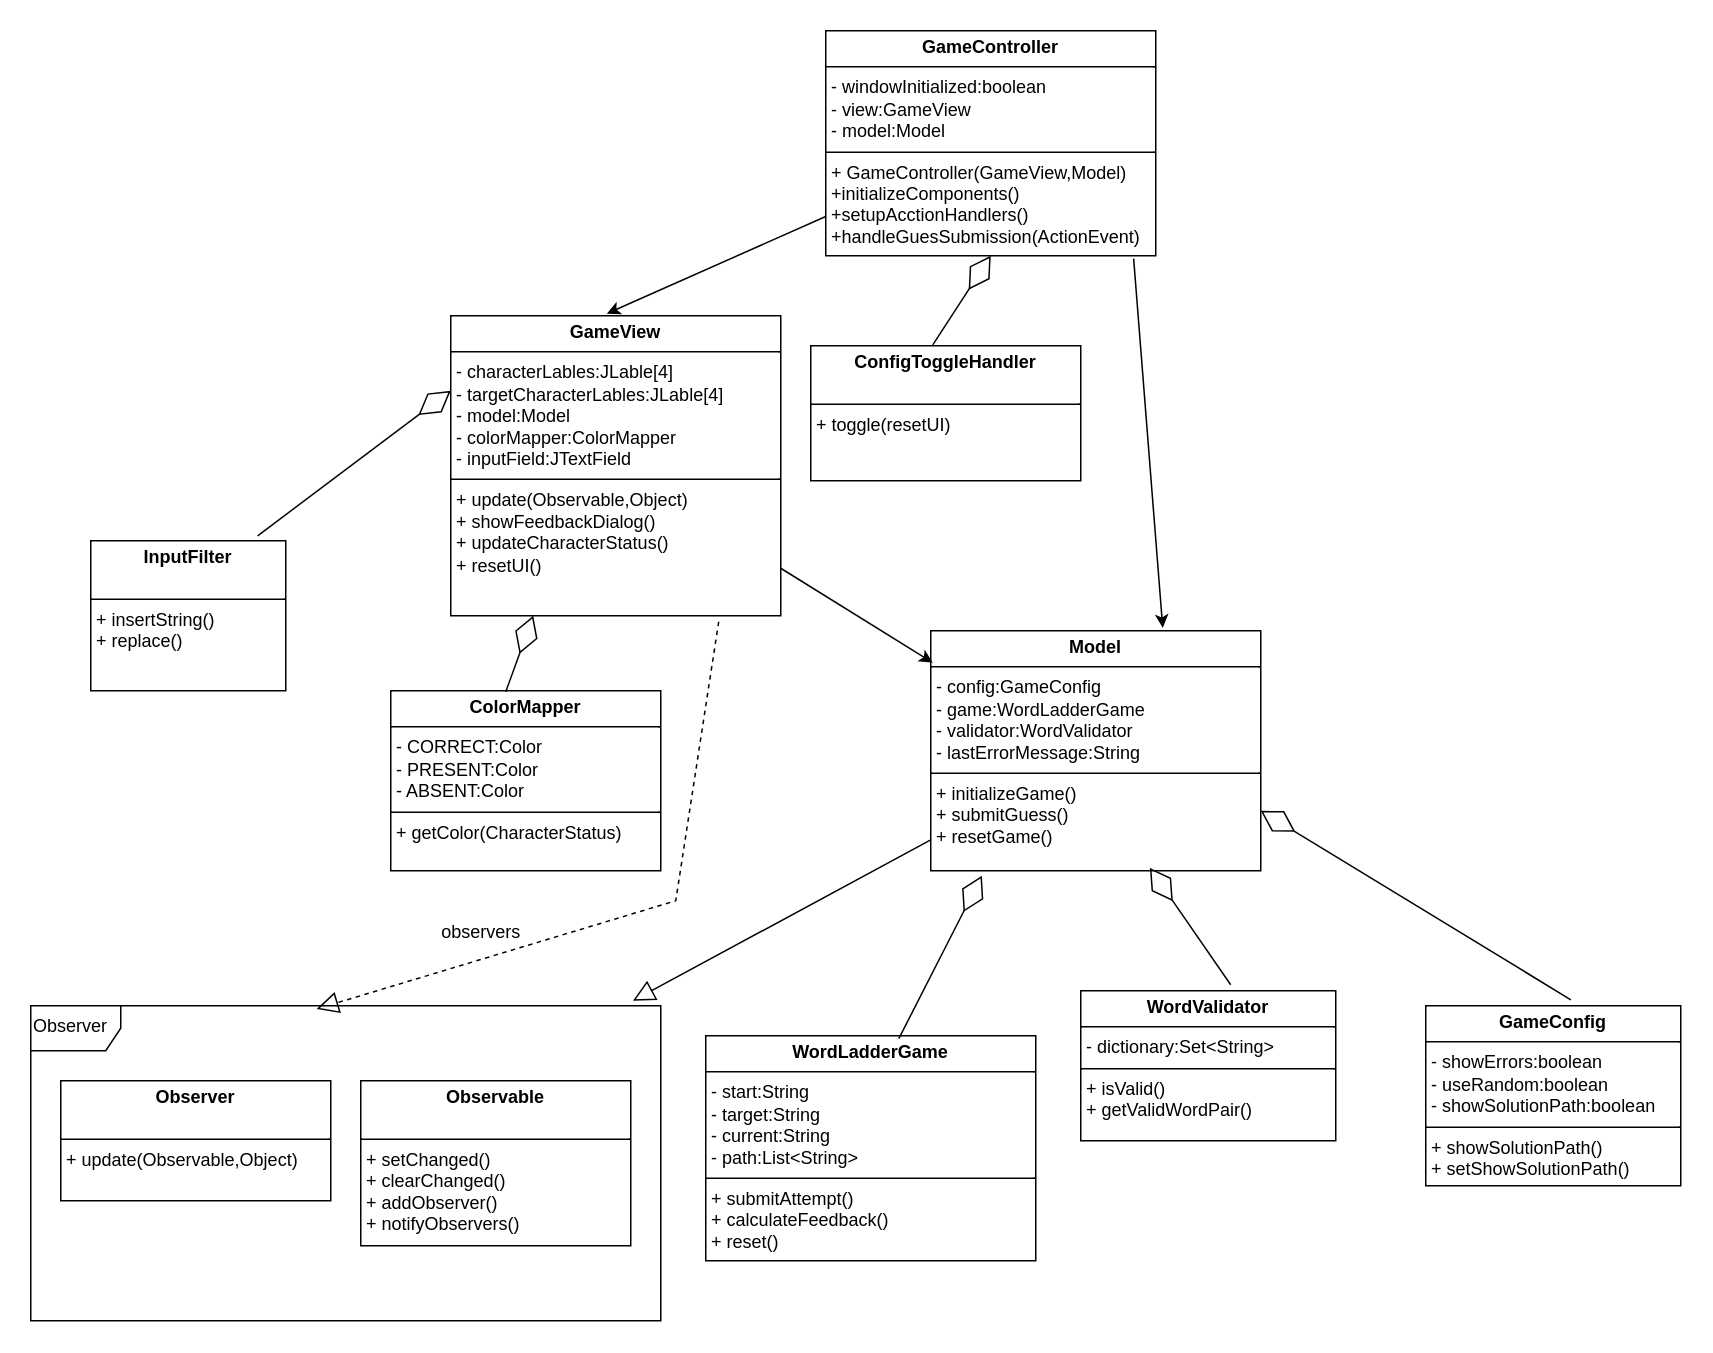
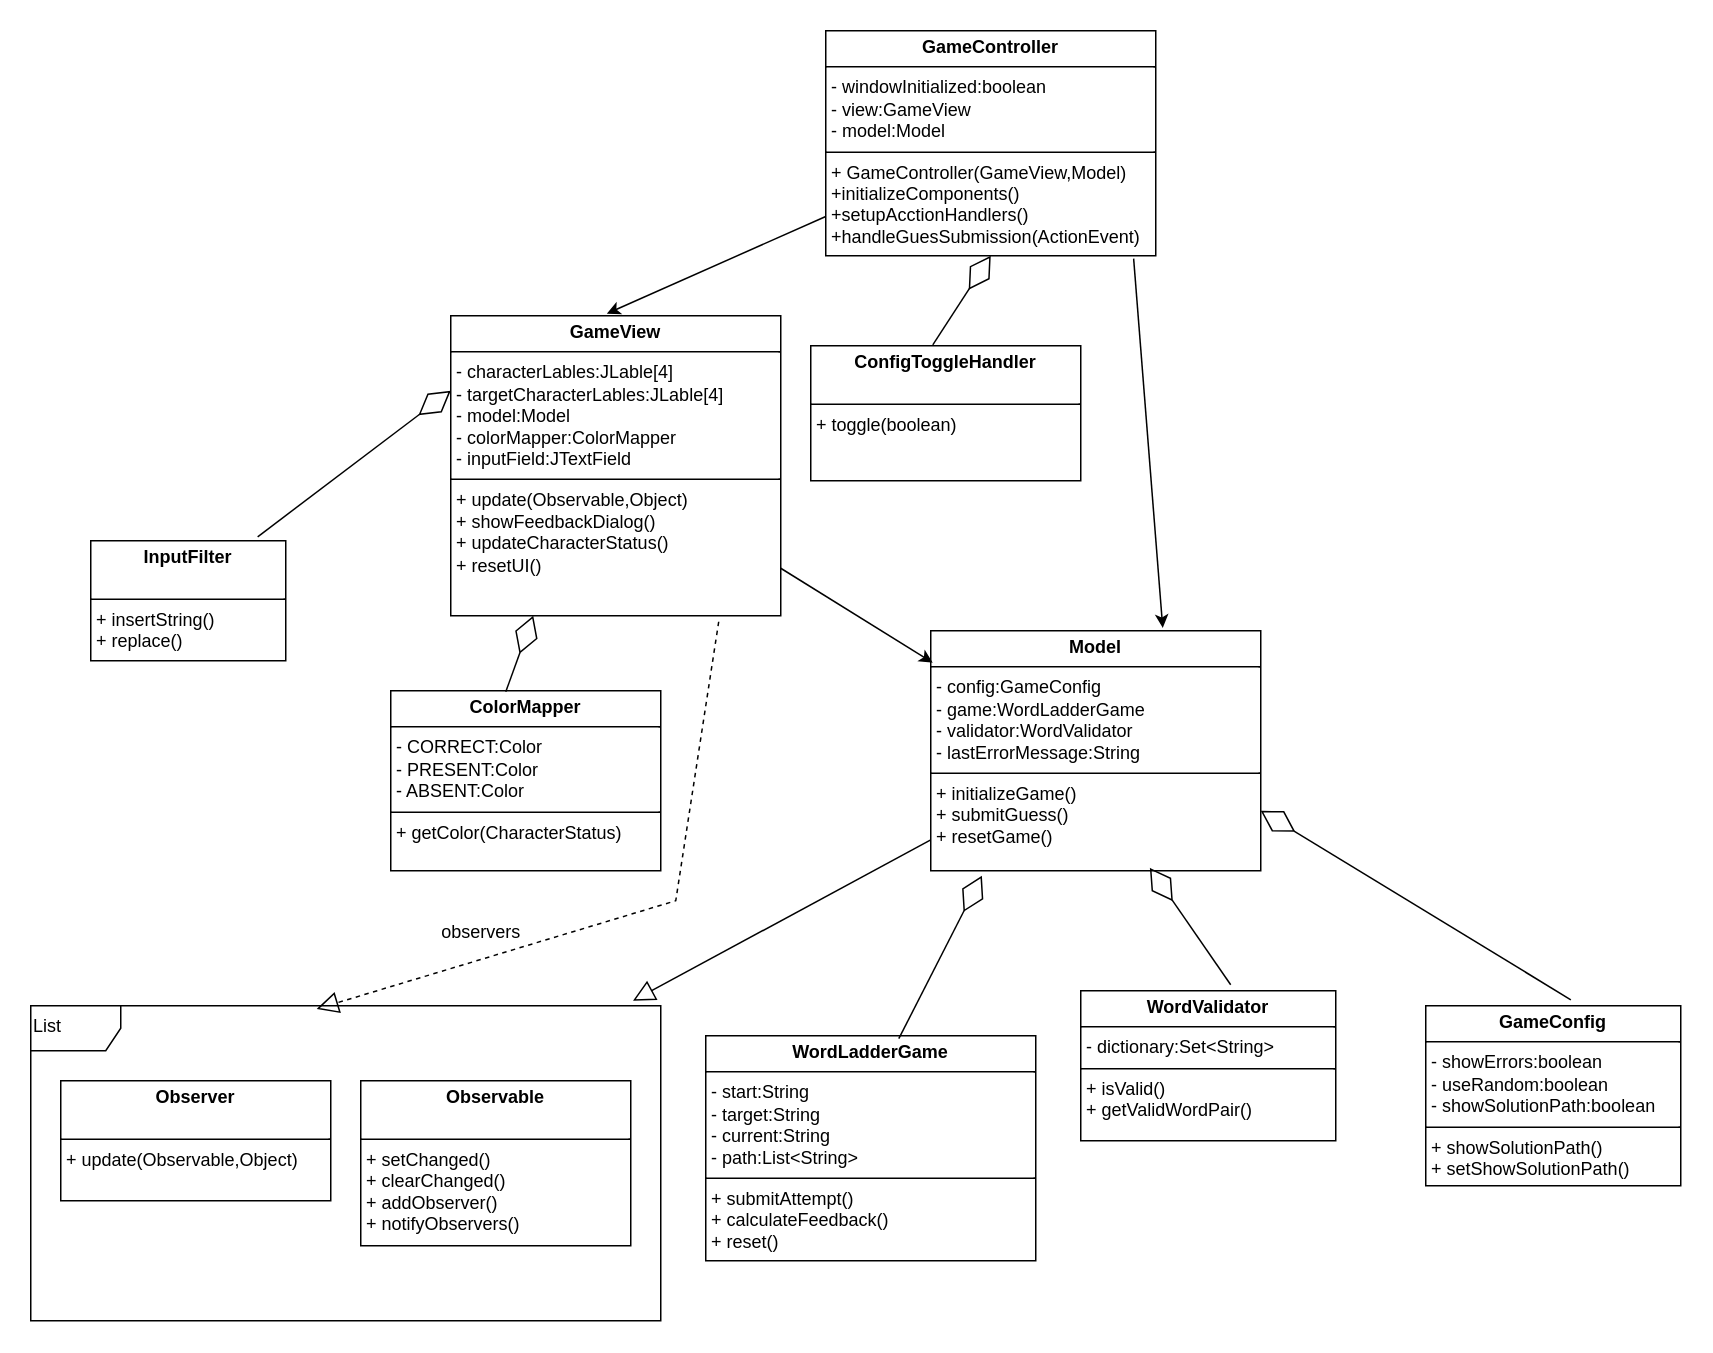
node "ConfigToggleHandler + toggle(resetUI)": label "ConfigToggleHandler + toggle(resetUI)" -> "ConfigToggleHandler + toggle(boolean)"
node "InputFilter + insertString() + replace()": size 195x150 -> 195x120
node "Observer": label "Observer" -> "List"
